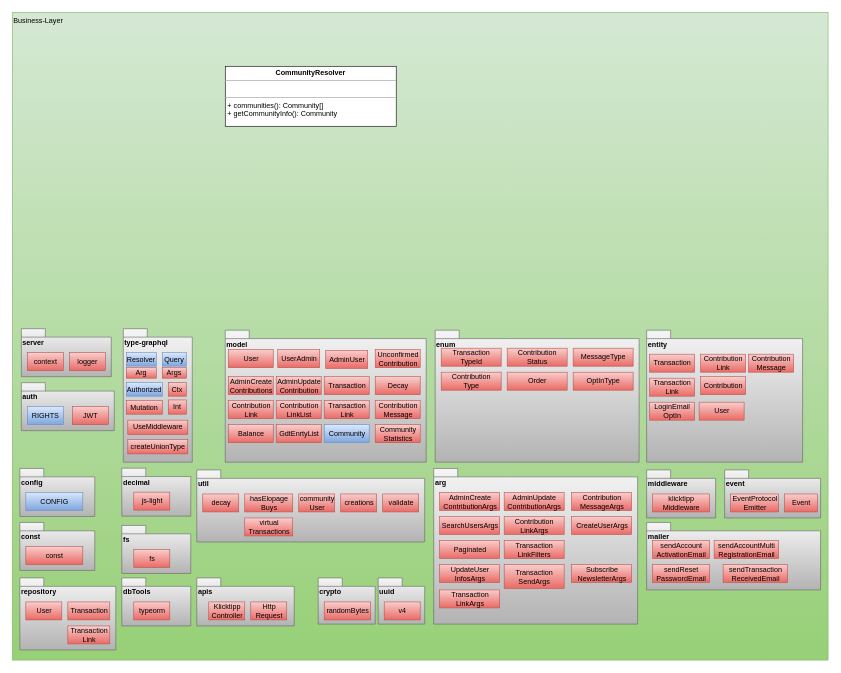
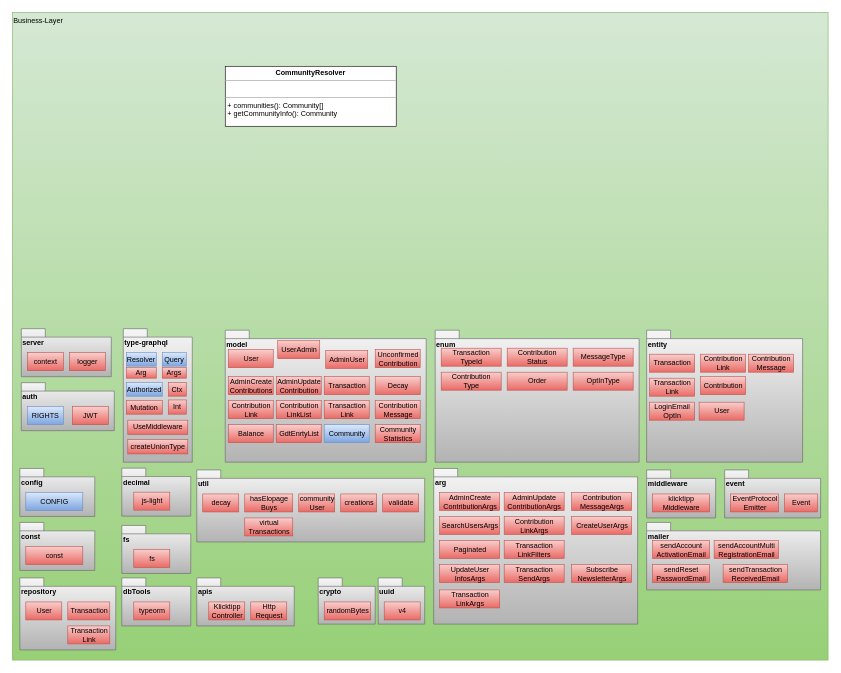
node "UserAdmin": moved (299, 359) -> (299, 350)
node "Transaction SendArgs": size 60x24 -> 60x18
